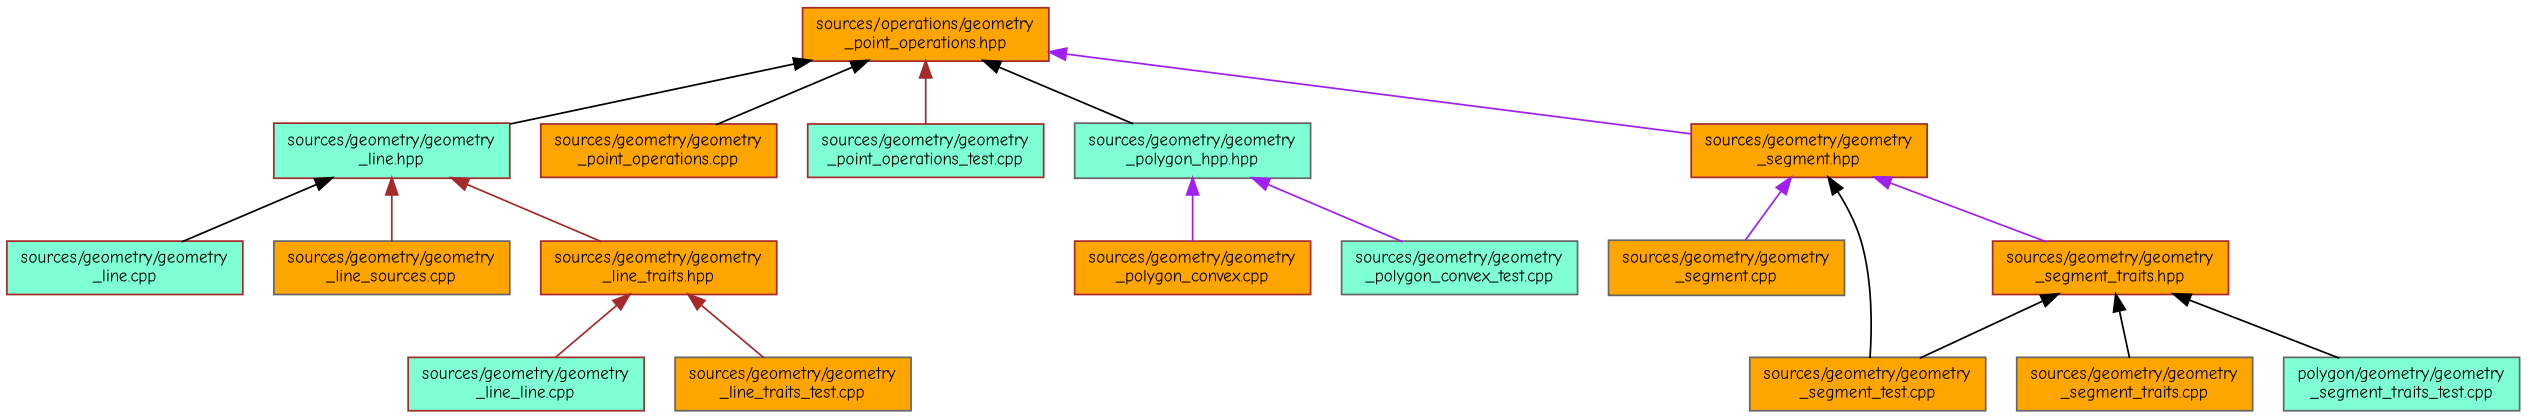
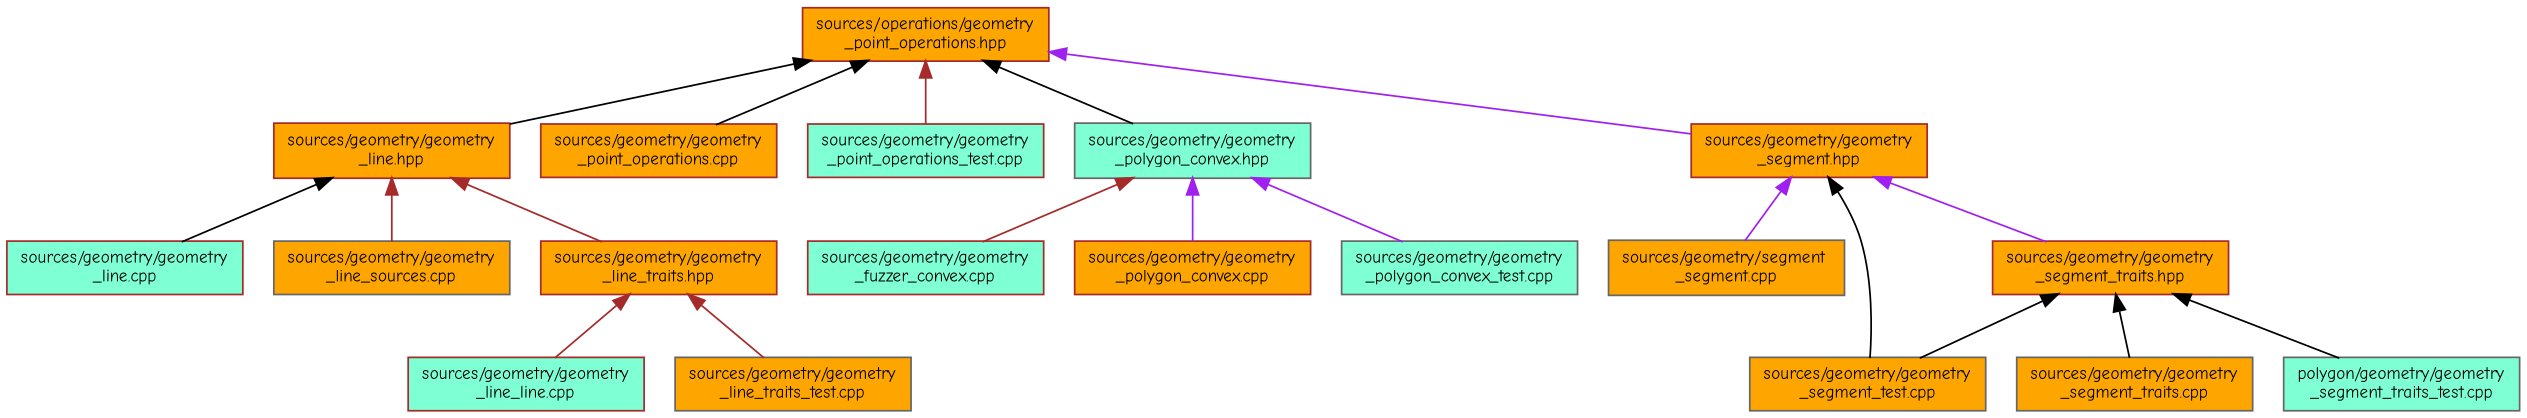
node "sources/geometry/geometry _line.hpp": fillcolor aquamarine -> orange
node "sources/geometry/geometry _polygon_hpp.hpp": label "sources/geometry/geometry _polygon_hpp.hpp" -> "sources/geometry/geometry _polygon_convex.hpp"
node "sources/geometry/geometry _fuzzer_convex.cpp": added
node "sources/geometry/geometry _segment.cpp": label "sources/geometry/geometry _segment.cpp" -> "sources/geometry/segment _segment.cpp"
